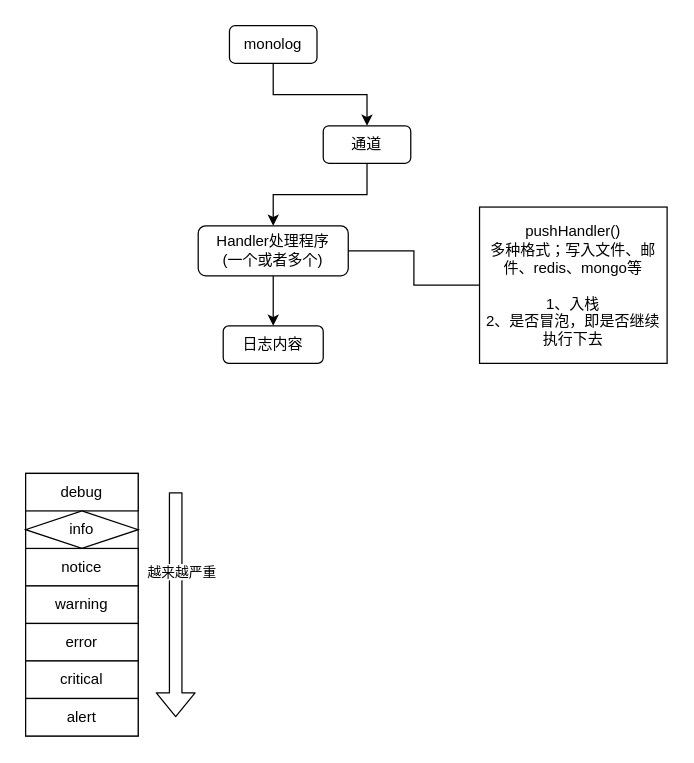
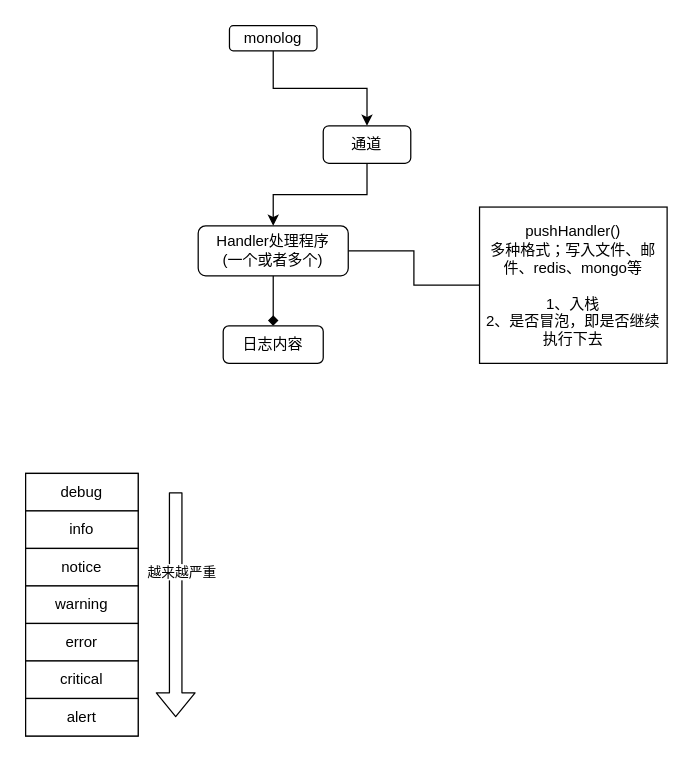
node "monolog": size 88x38 -> 88x25
edge "Handler处理程序 (一个或者多个)" -> "日志内容": arrowhead classic -> diamond
node "info": shape diamond -> rectangle
